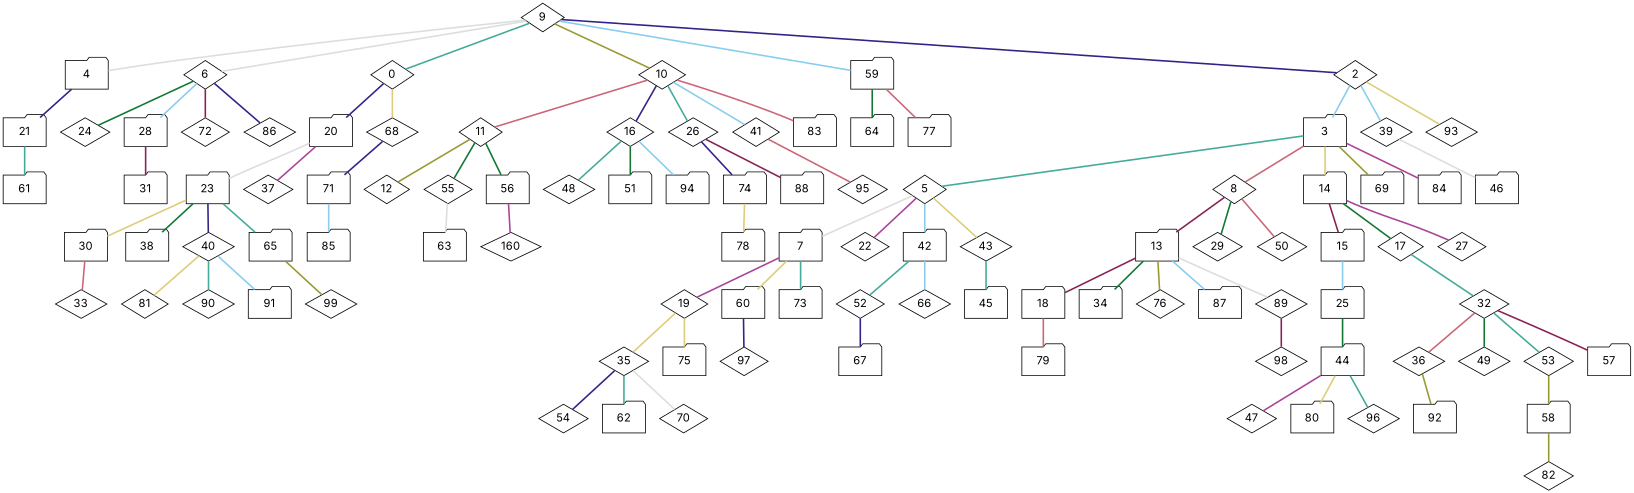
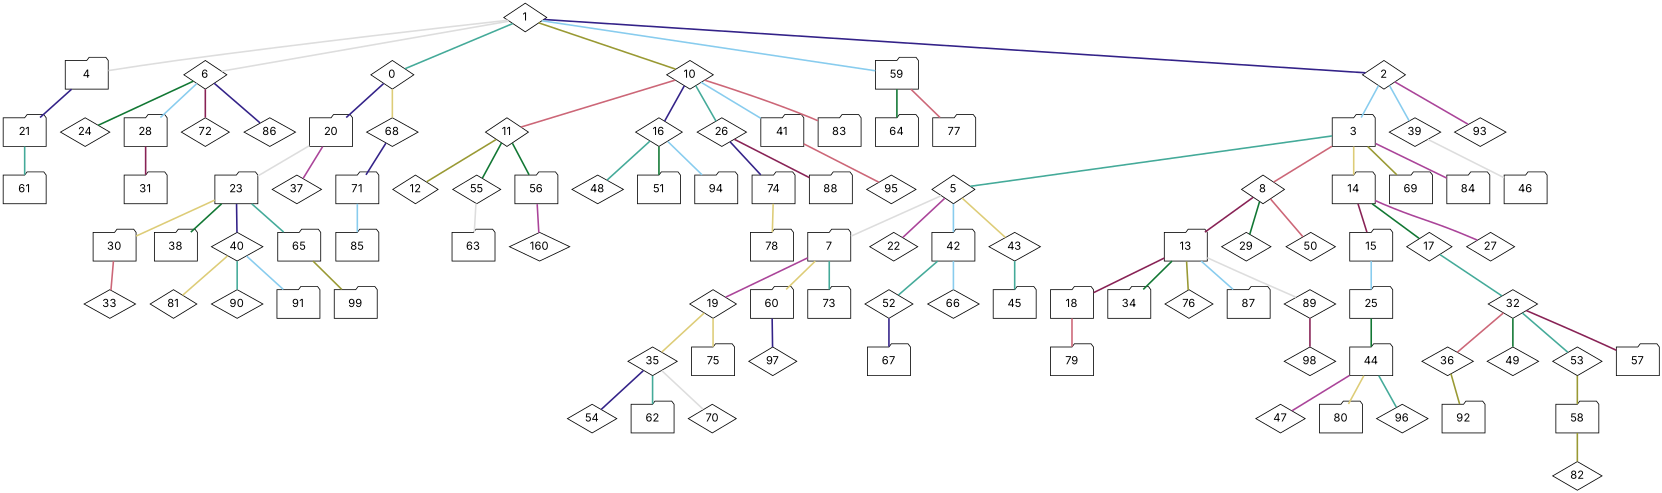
node "9": label "9" -> "1"
edge "2" -- "93": color #ddcc77 -> #aa4499
node "41": shape diamond -> folder
node "99": shape diamond -> folder
